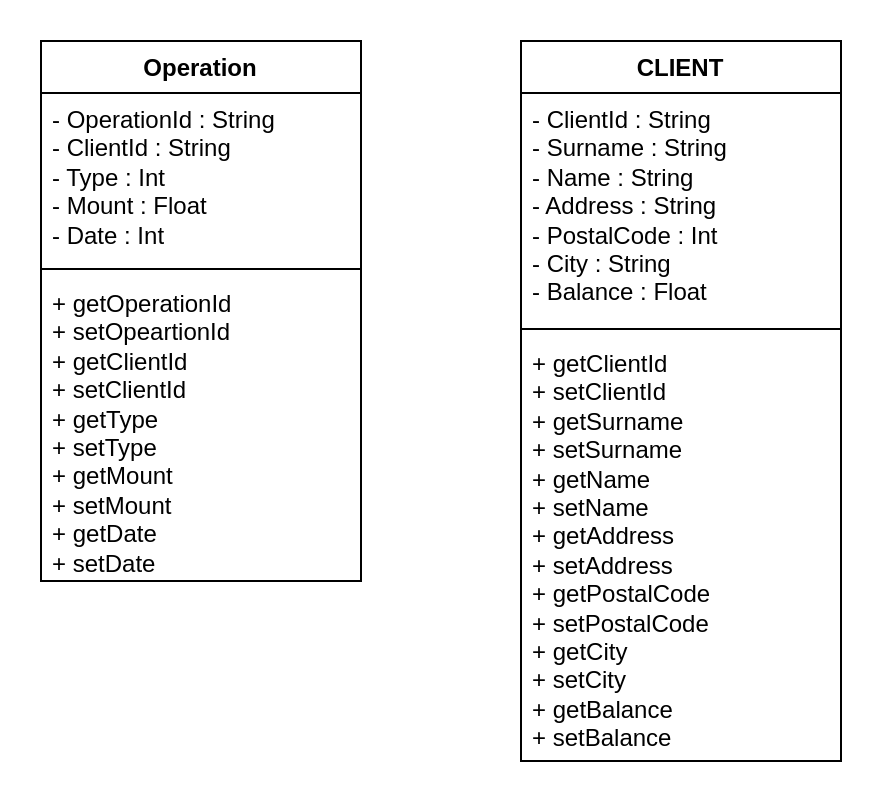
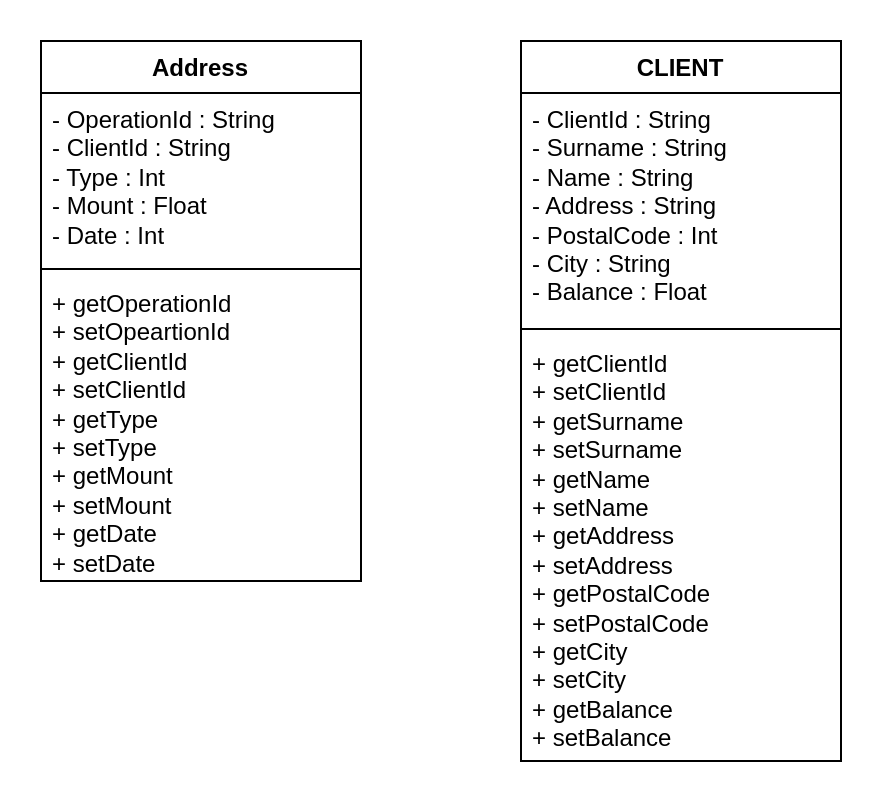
node "Operation": label "Operation" -> "Address"
